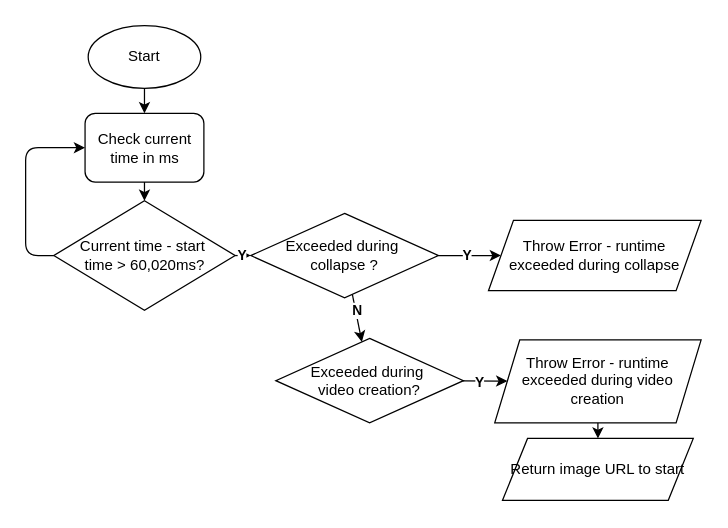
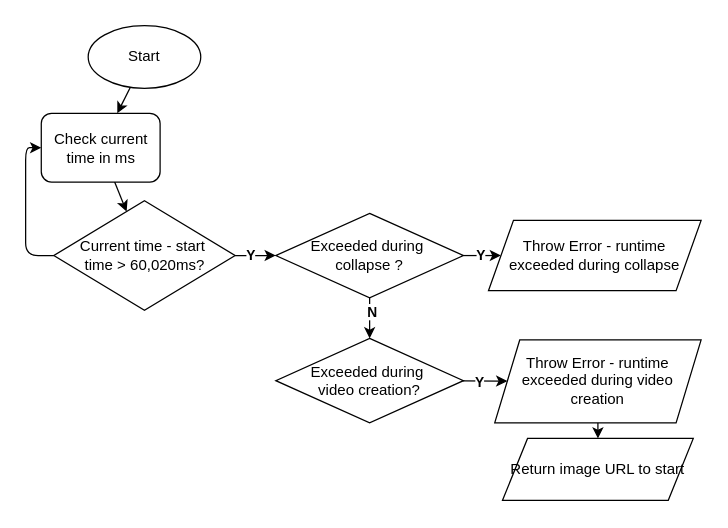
node "Check current time in ms": moved (144, 148) -> (101, 148)
node "Exceeded during collapse ?": moved (344, 255) -> (369, 255)
